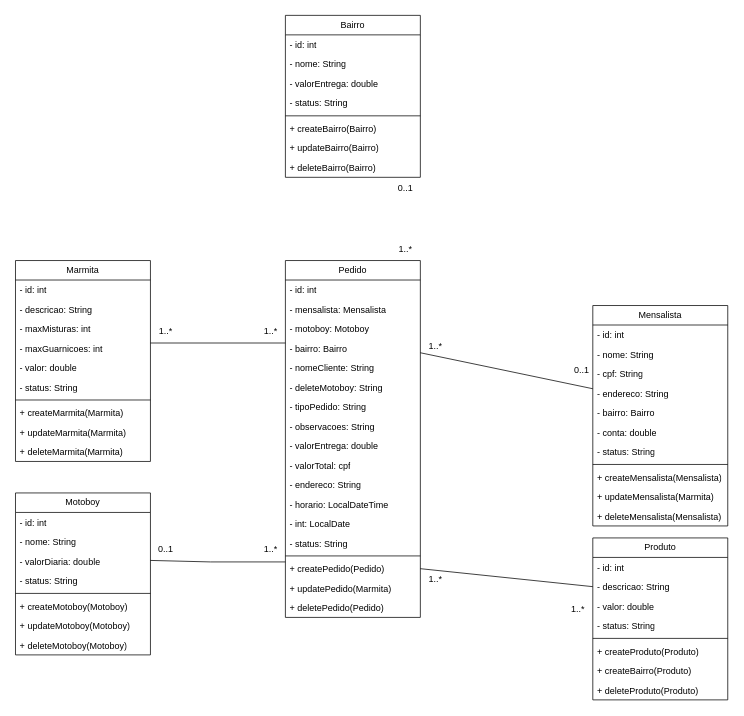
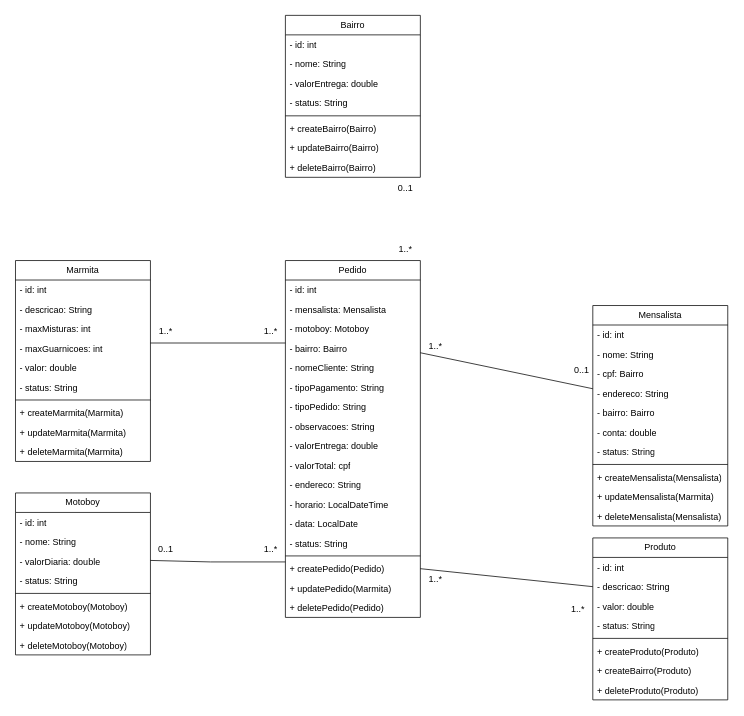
node "- cpf: String": label "- cpf: String" -> "- cpf: Bairro"
node "- deleteMotoboy: String": label "- deleteMotoboy: String" -> "- tipoPagamento: String"
node "- int: LocalDate": label "- int: LocalDate" -> "- data: LocalDate"
